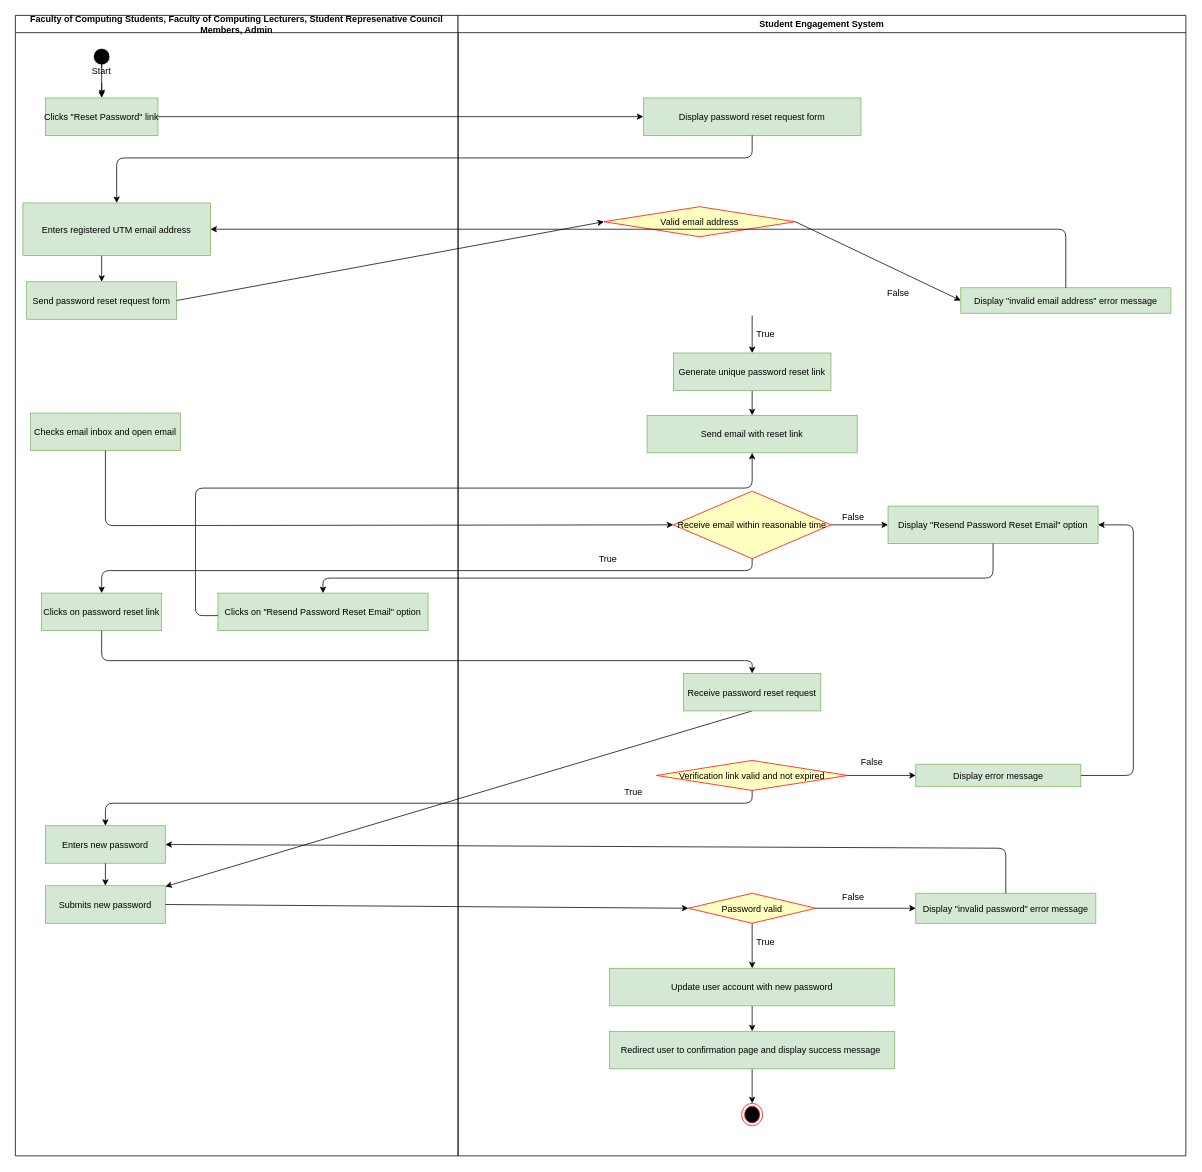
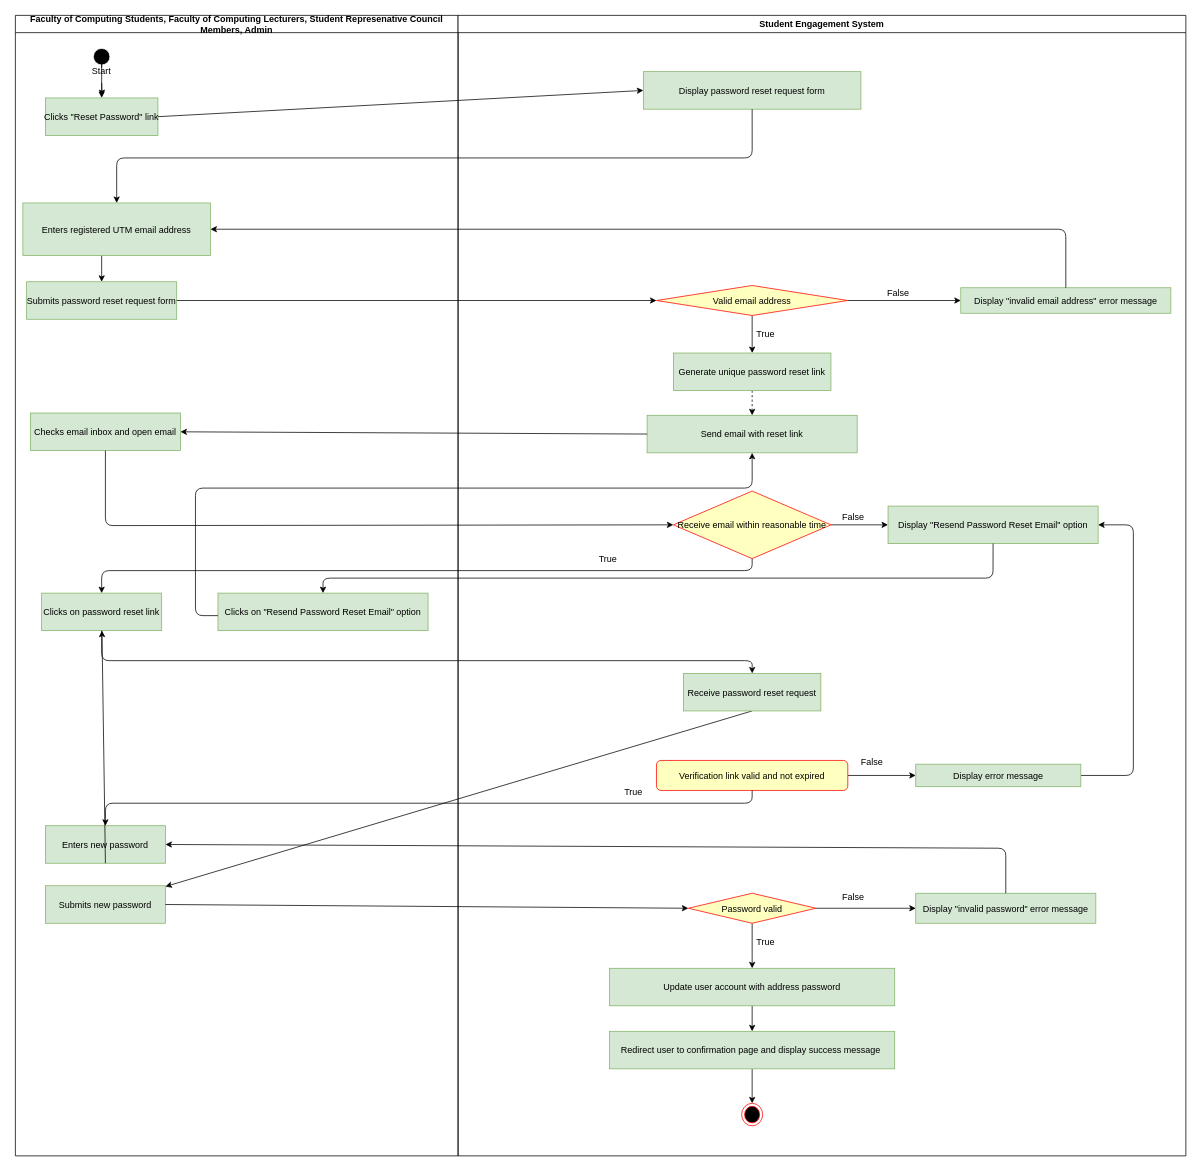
node "Display password reset request form": moved (752, 117) -> (752, 90)
node "Valid email address": moved (699, 222) -> (752, 300)
node "Send password reset request form": label "Send password reset request form" -> "Submits password reset request form"
edge "Generate unique password reset link" -> "Send email with reset link": style solid -> dashed
edge "Send email with reset link" -> "Checks email inbox and open email": added
node "Verification link valid and not expired": shape diamond -> rounded rectangle
edge "Enters new password" -> "Submits new password": now "Enters new password" -> "Clicks on password reset link"
node "Update user account with new password": label "Update user account with new password" -> "Update user account with address password"
